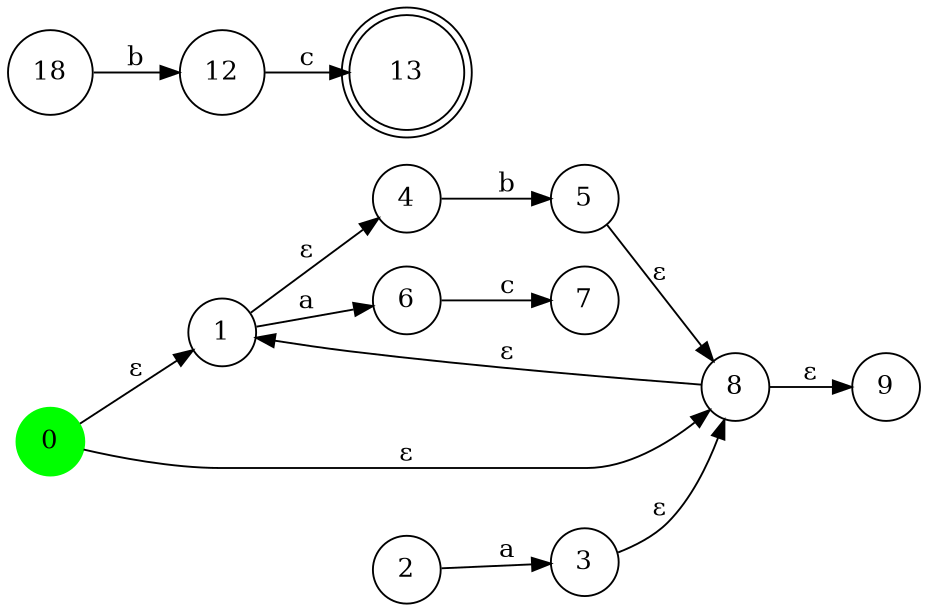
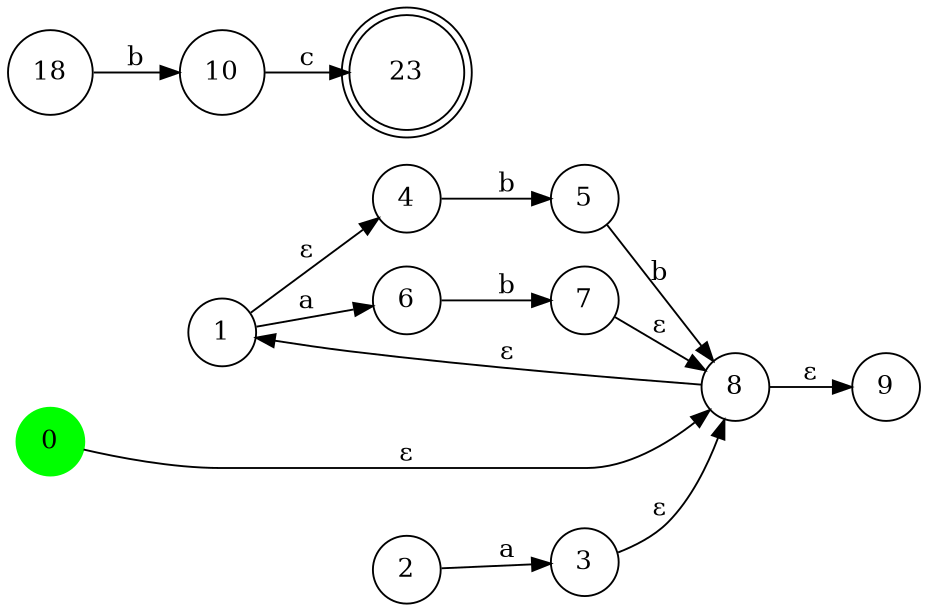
node "12": label "12" -> "10"
node "13": label "13" -> "23"
edge "5" -> "8": label "ε" -> "b"
edge "6" -> "7": label "c" -> "b"
edge "7" -> "8": added, label "ε"
edge "0" -> "1": removed, label "ε"
